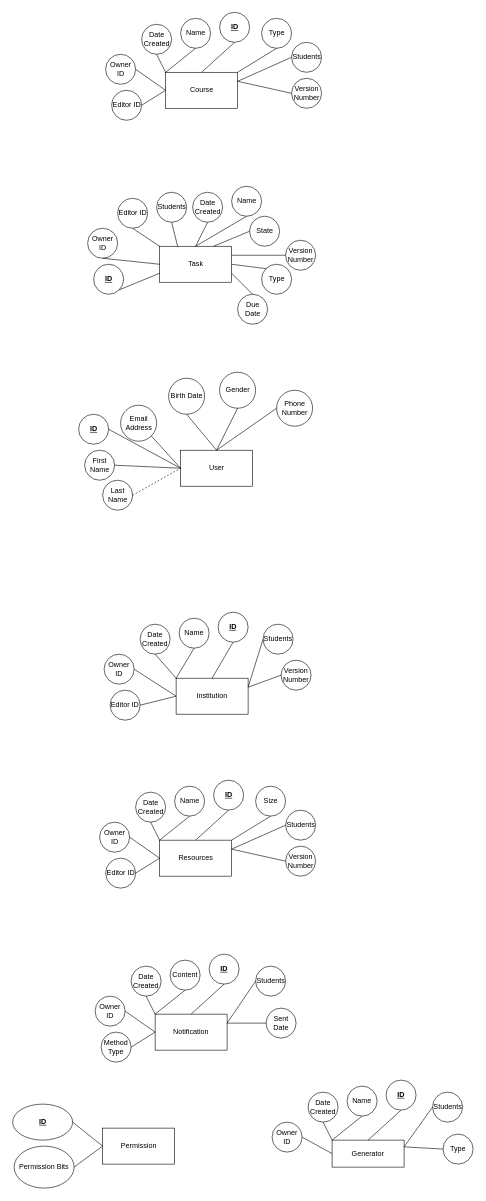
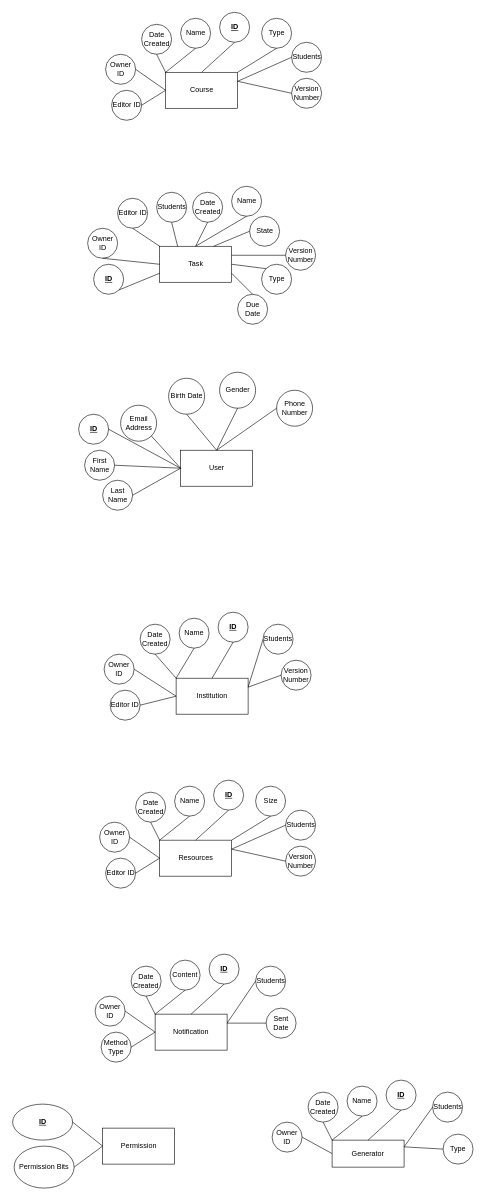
edge "User" -- "Last Name": style dashed -> solid
